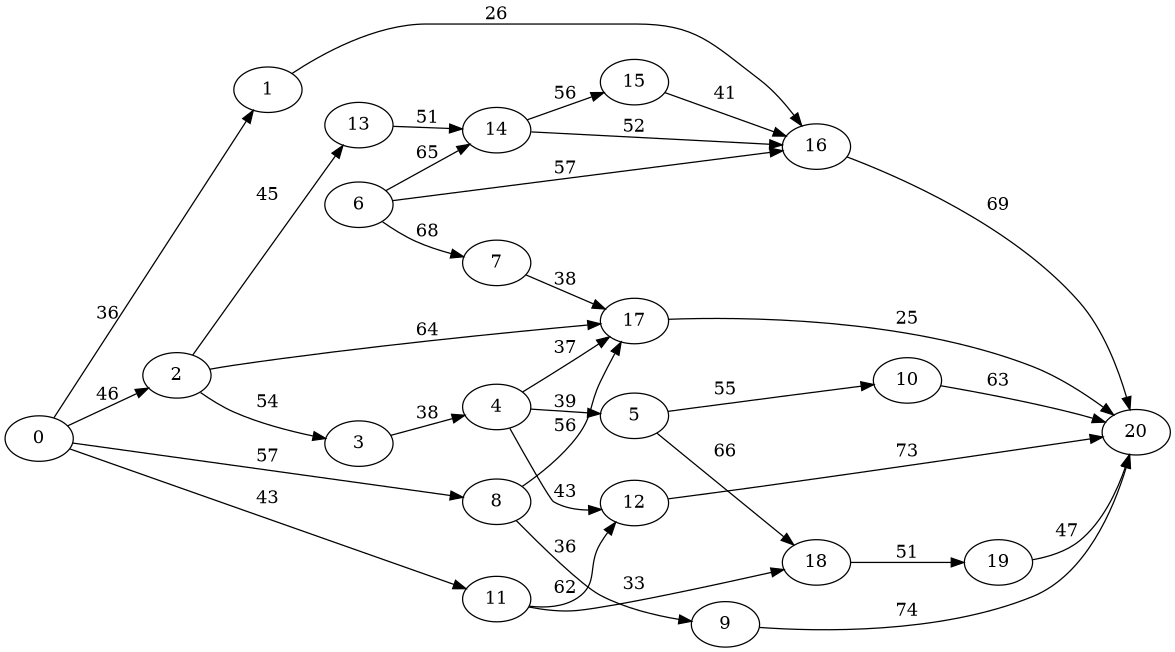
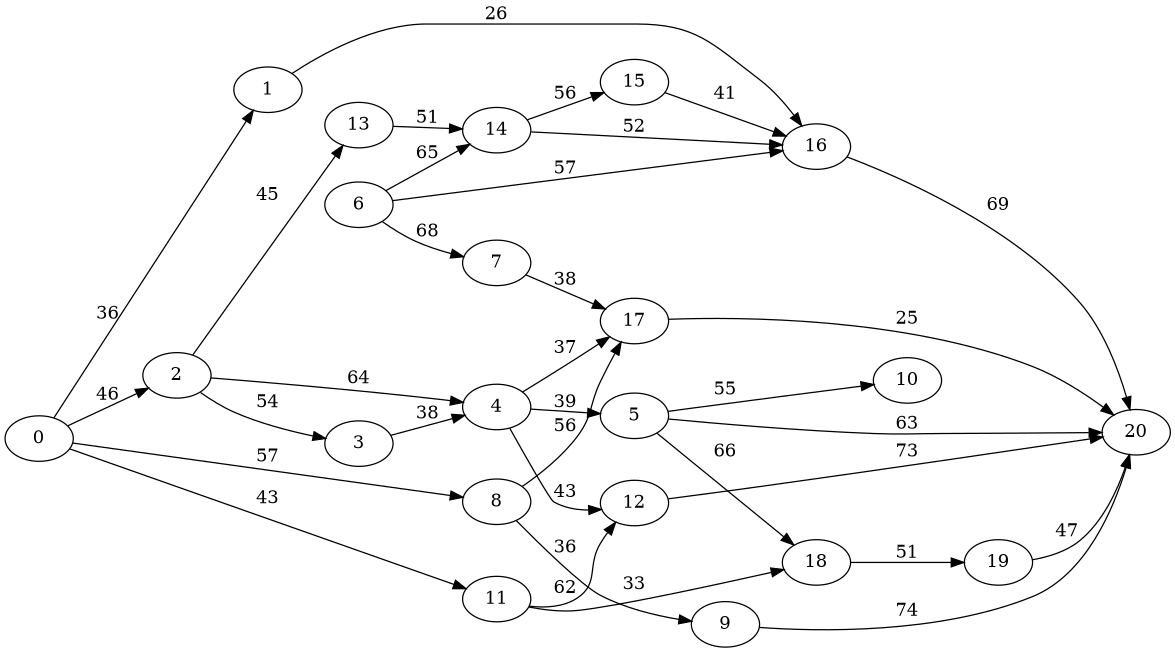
edge "2" -> "17": now "2" -> "4"
edge "10" -> "20": now "5" -> "20"
